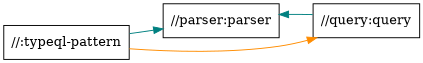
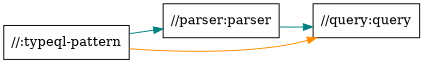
edge "//query:query" -> "//parser:parser": reversed
